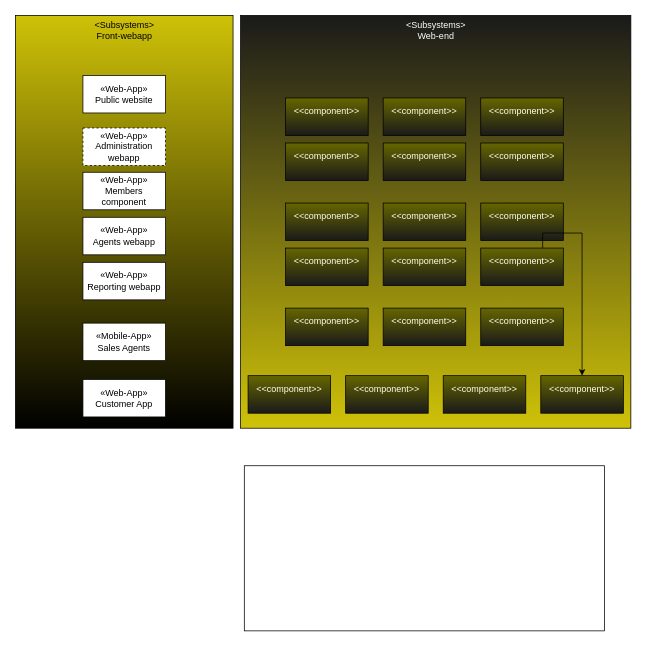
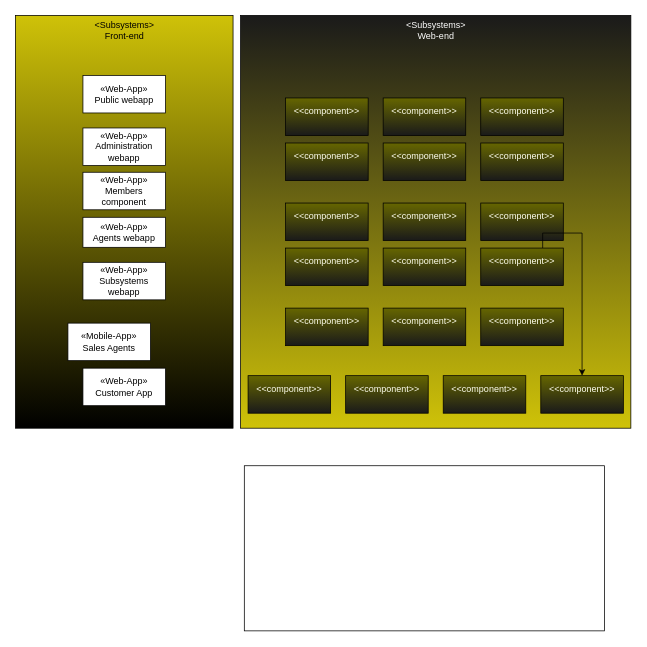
node "<Subsystems> Front-webapp": label "<Subsystems> Front-webapp" -> "<Subsystems> Front-end"
node "«Web-App» Public website": label "«Web-App» Public website" -> "«Web-App» Public webapp"
node "«Web-App» Administration webapp": style dashed -> solid
node "«Web-App» Agents webapp": size 83x38 -> 83x30
node "«Web-App» Reporting webapp": label "«Web-App» Reporting webapp" -> "«Web-App» Subsystems webapp"
node "«Mobile-App» Sales Agents": moved (124, 342) -> (109, 342)
node "«Web-App» Customer App": moved (124, 398) -> (124, 387)
